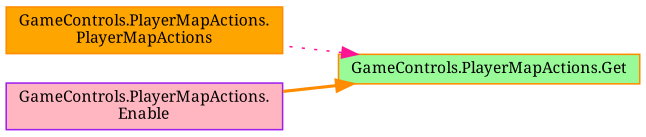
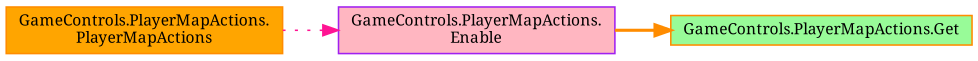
edge "GameControls.PlayerMapActions. PlayerMapActions" -> "GameControls.PlayerMapActions.Get": now "GameControls.PlayerMapActions. PlayerMapActions" -> "GameControls.PlayerMapActions. Enable"
